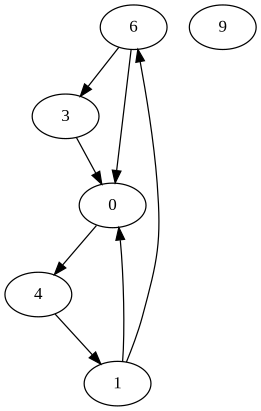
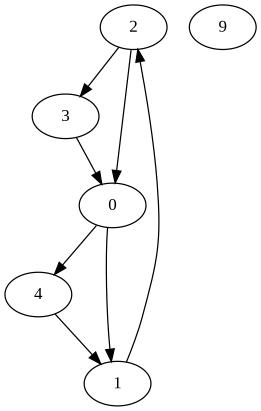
node "6": label "6" -> "2"
edge "1" -> "0": reversed
